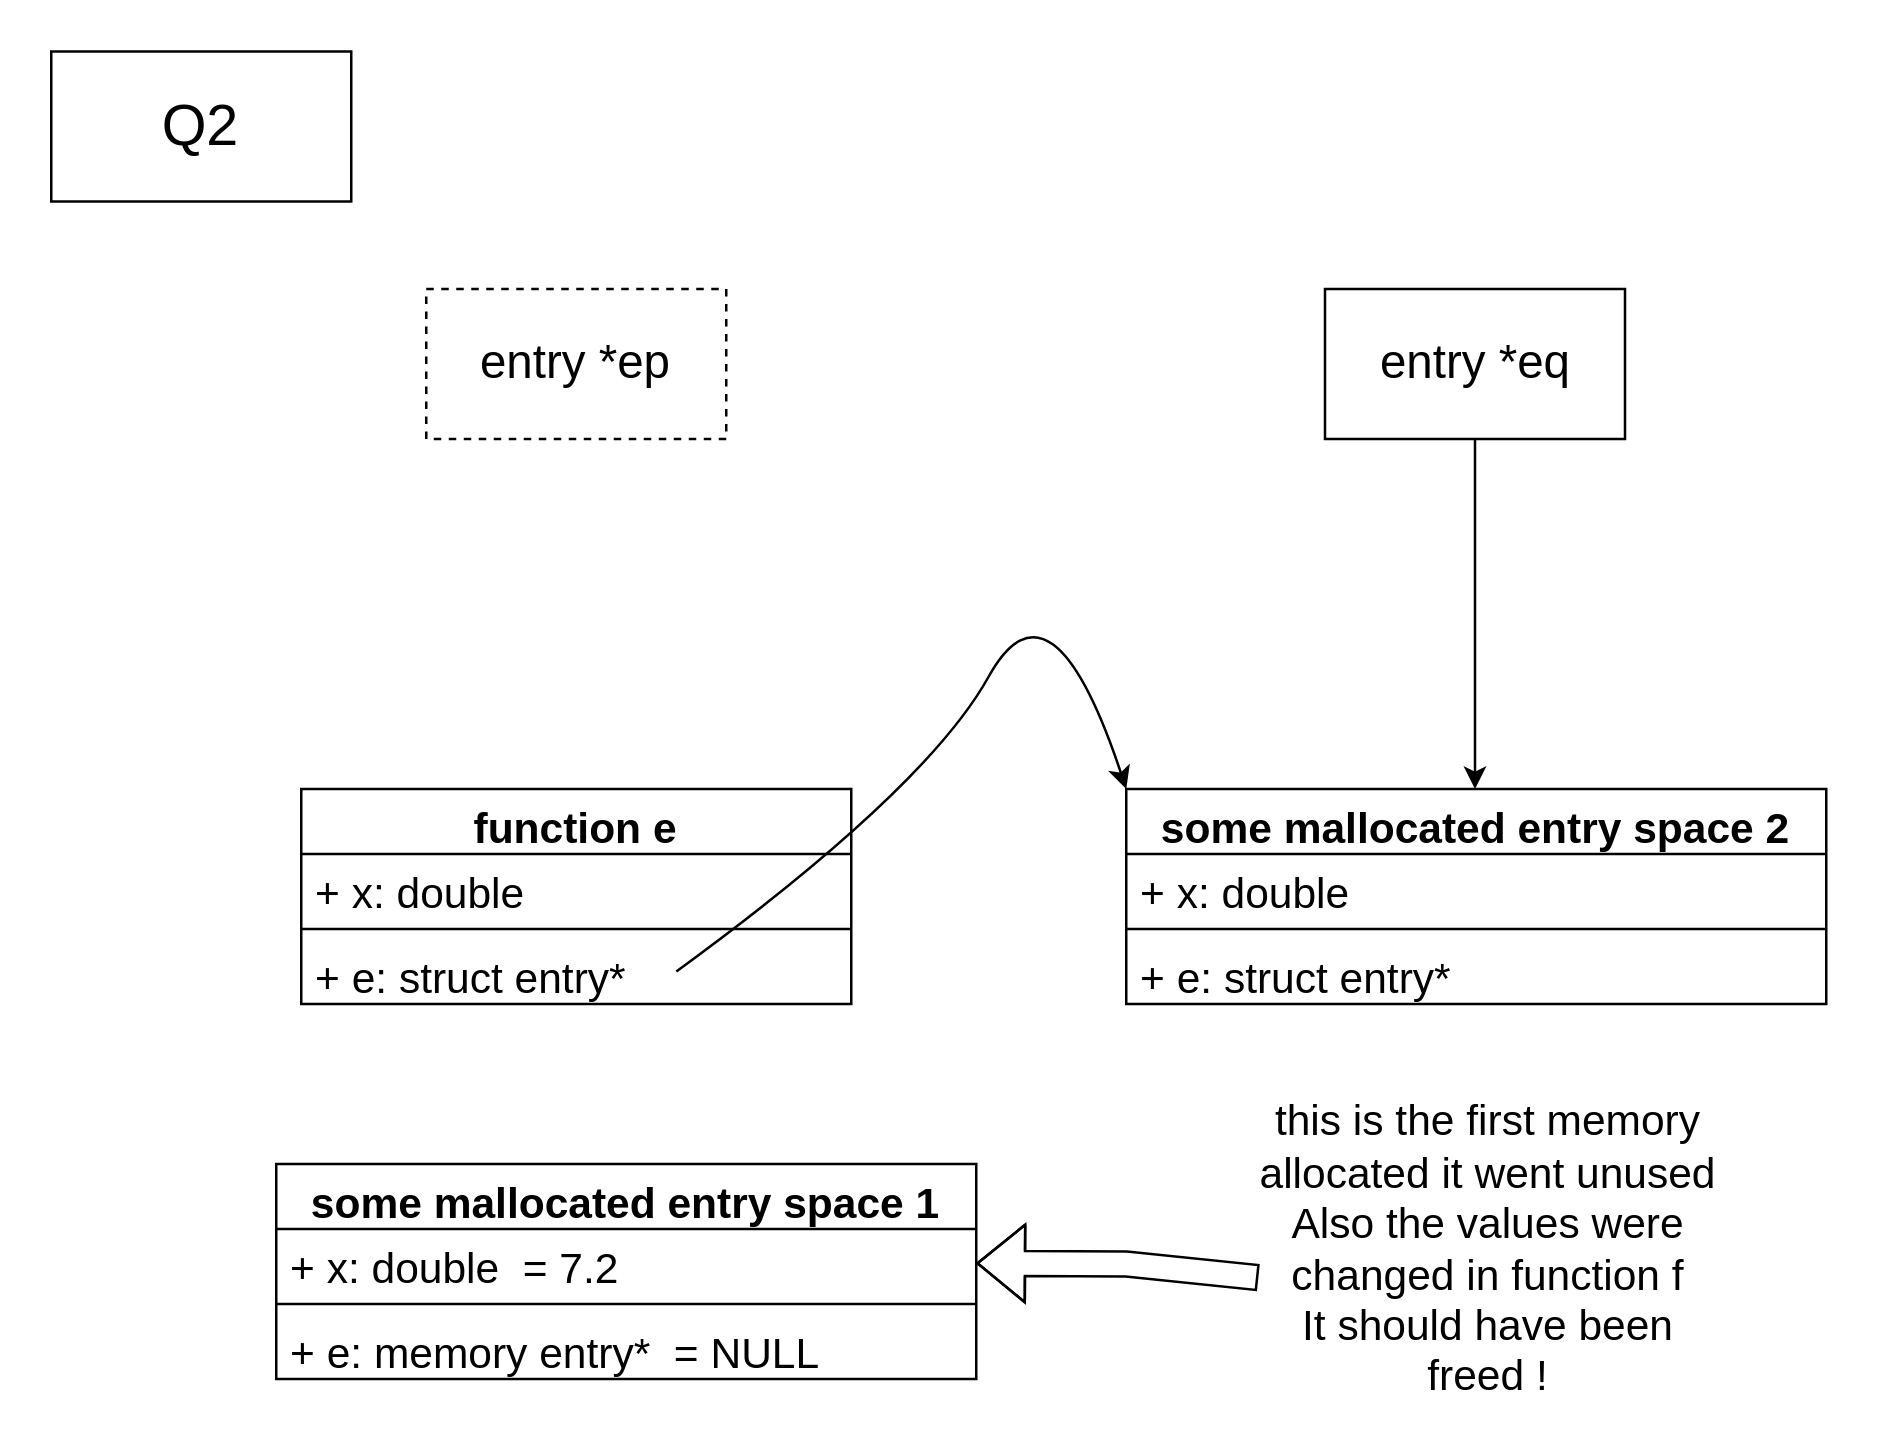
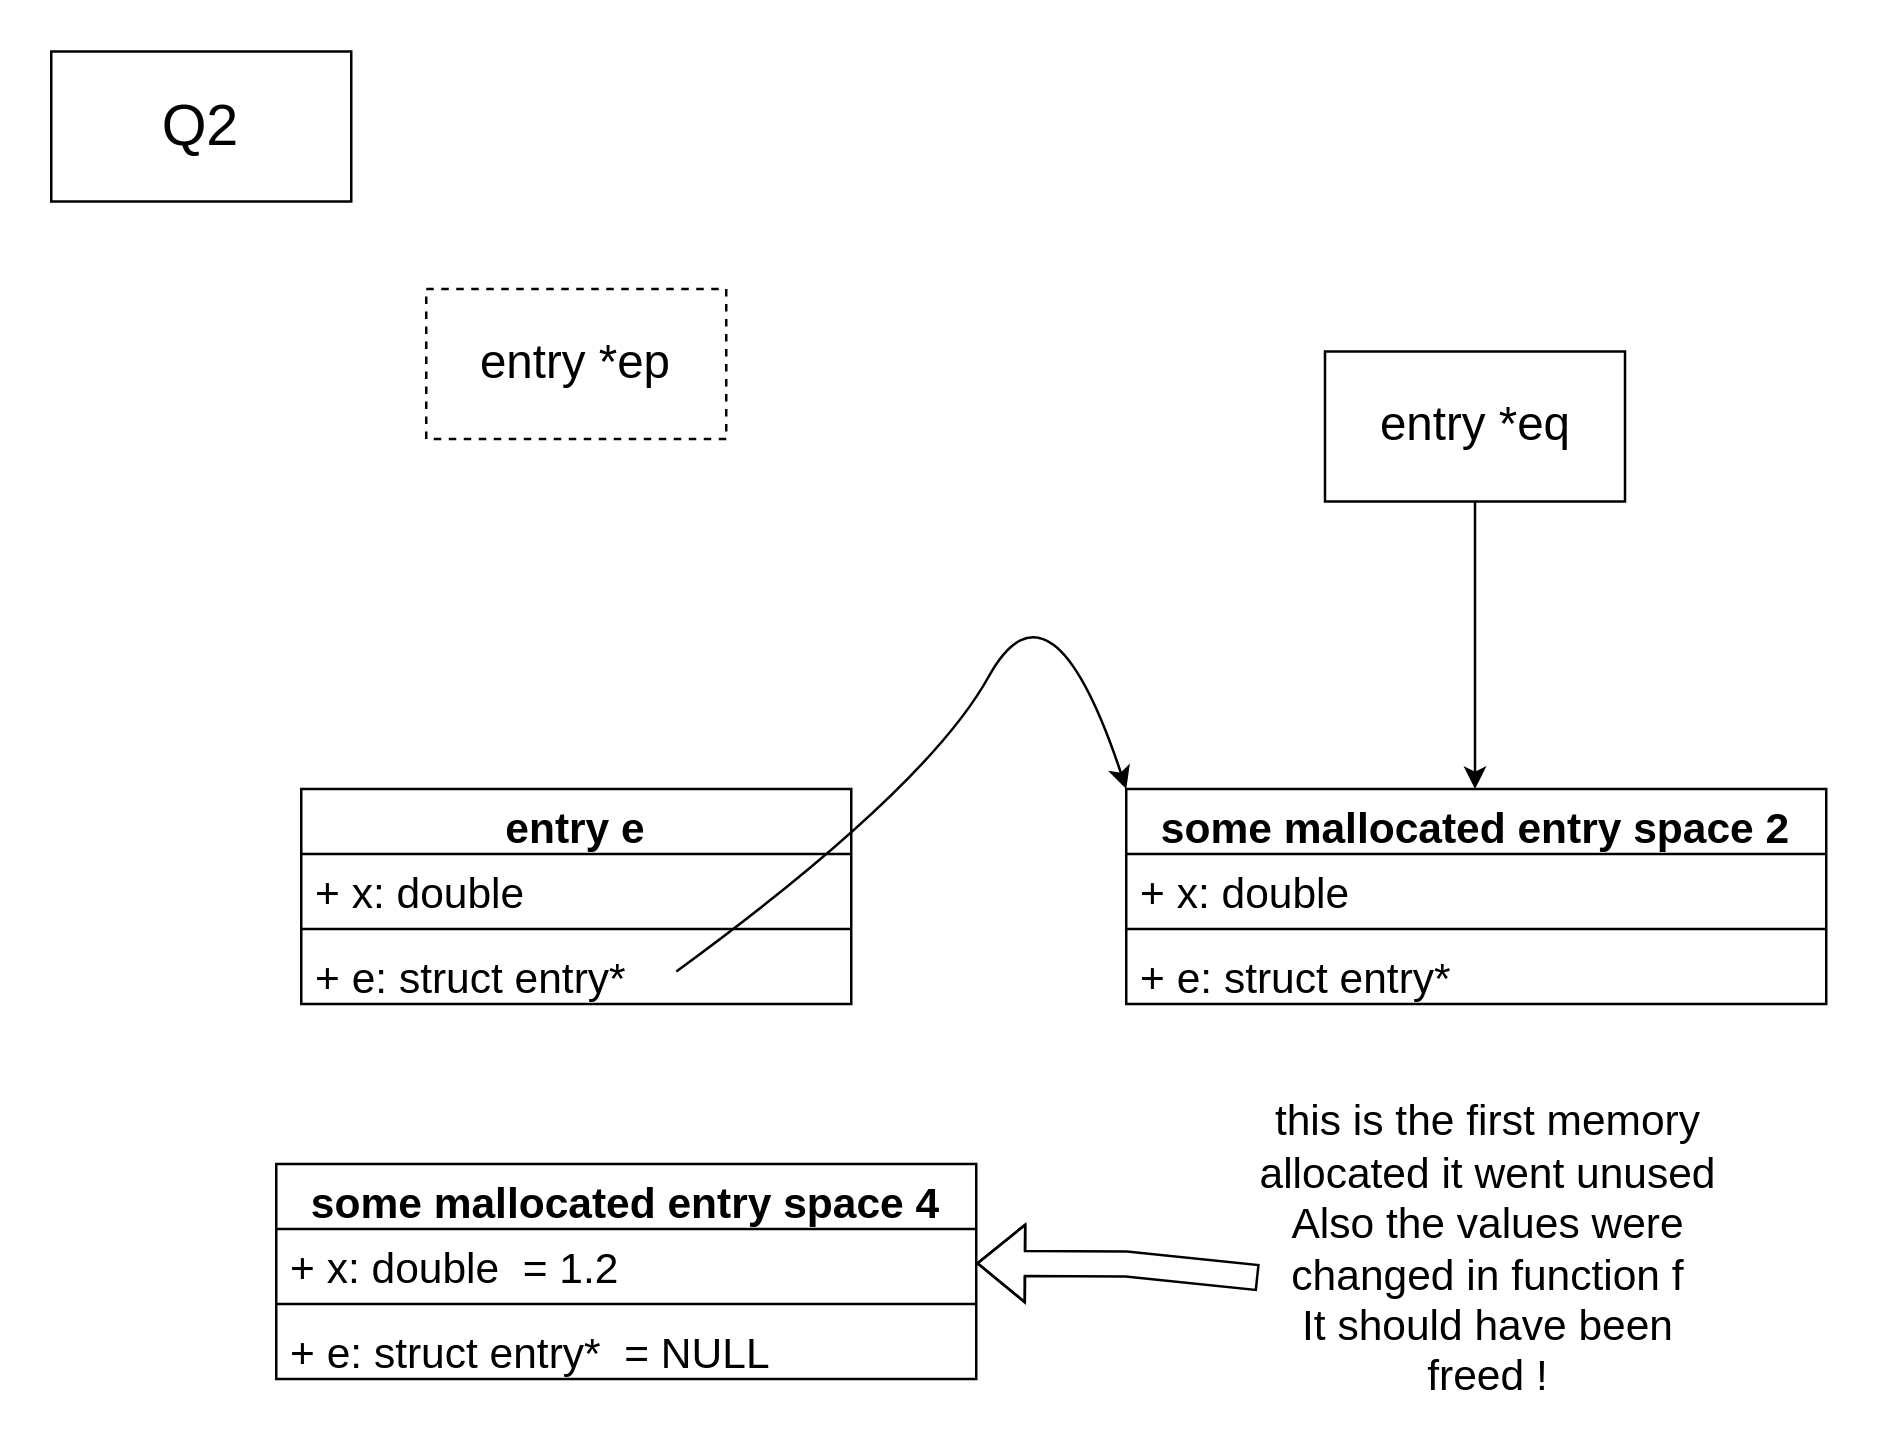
node "entry *eq": moved (1475, 364) -> (1475, 426)
node "function e": label "function e" -> "entry e"
node "some mallocated entry space 1": label "some mallocated entry space 1" -> "some mallocated entry space 4"
node "+ x: double = 7.2": label "+ x: double = 7.2" -> "+ x: double = 1.2"
node "+ e: memory entry* = NULL": label "+ e: memory entry* = NULL" -> "+ e: struct entry* = NULL"
